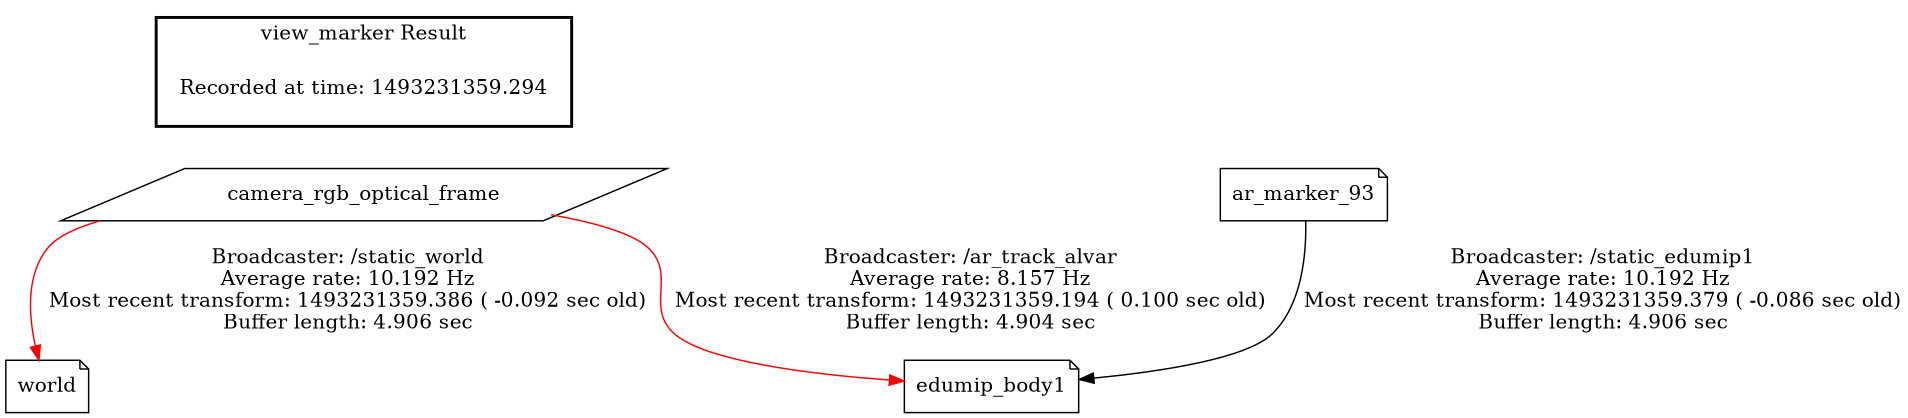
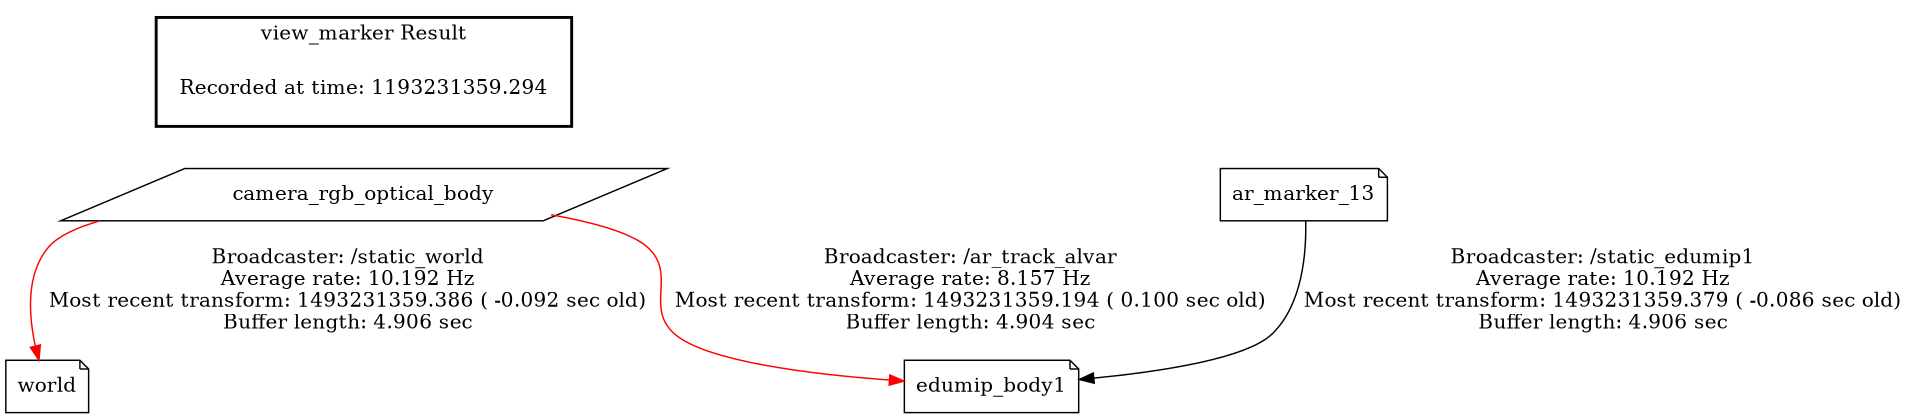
node "Recorded at time: 1493231359.294": label "Recorded at time: 1493231359.294" -> "Recorded at time: 1193231359.294"
node "camera_rgb_optical_frame": label "camera_rgb_optical_frame" -> "camera_rgb_optical_body"
node "ar_marker_93": label "ar_marker_93" -> "ar_marker_13"
